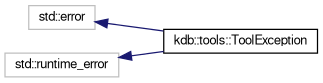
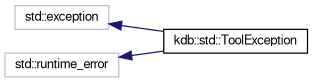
node "std::error": label "std::error" -> "std::exception"
node "kdb::tools::ToolException": label "kdb::tools::ToolException" -> "kdb::std::ToolException"
